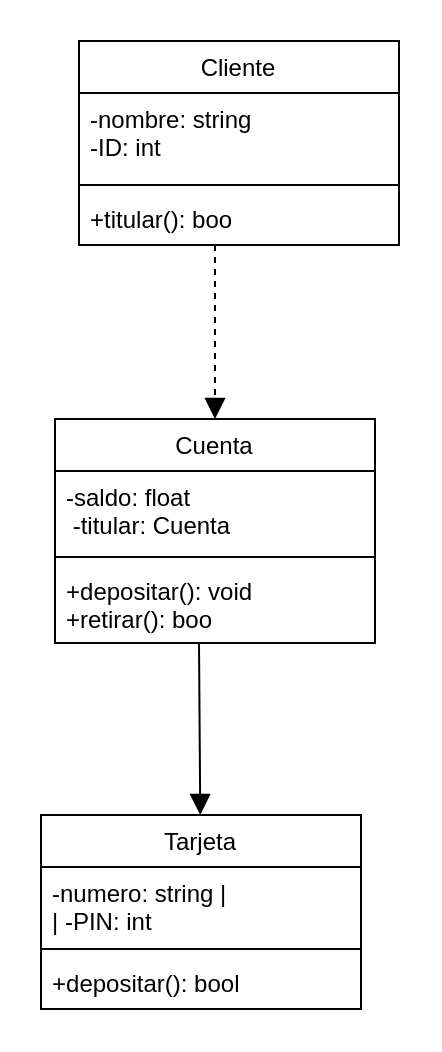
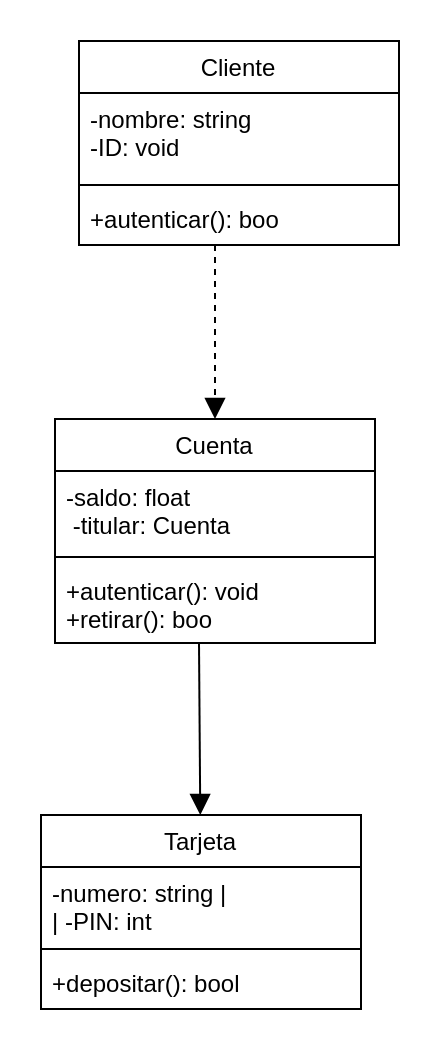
node "-nombre: string -ID: int": label "-nombre: string -ID: int" -> "-nombre: string -ID: void"
node "+titular(): boo": label "+titular(): boo" -> "+autenticar(): boo"
node "+depositar(): void +retirar(): boo": label "+depositar(): void +retirar(): boo" -> "+autenticar(): void +retirar(): boo"
